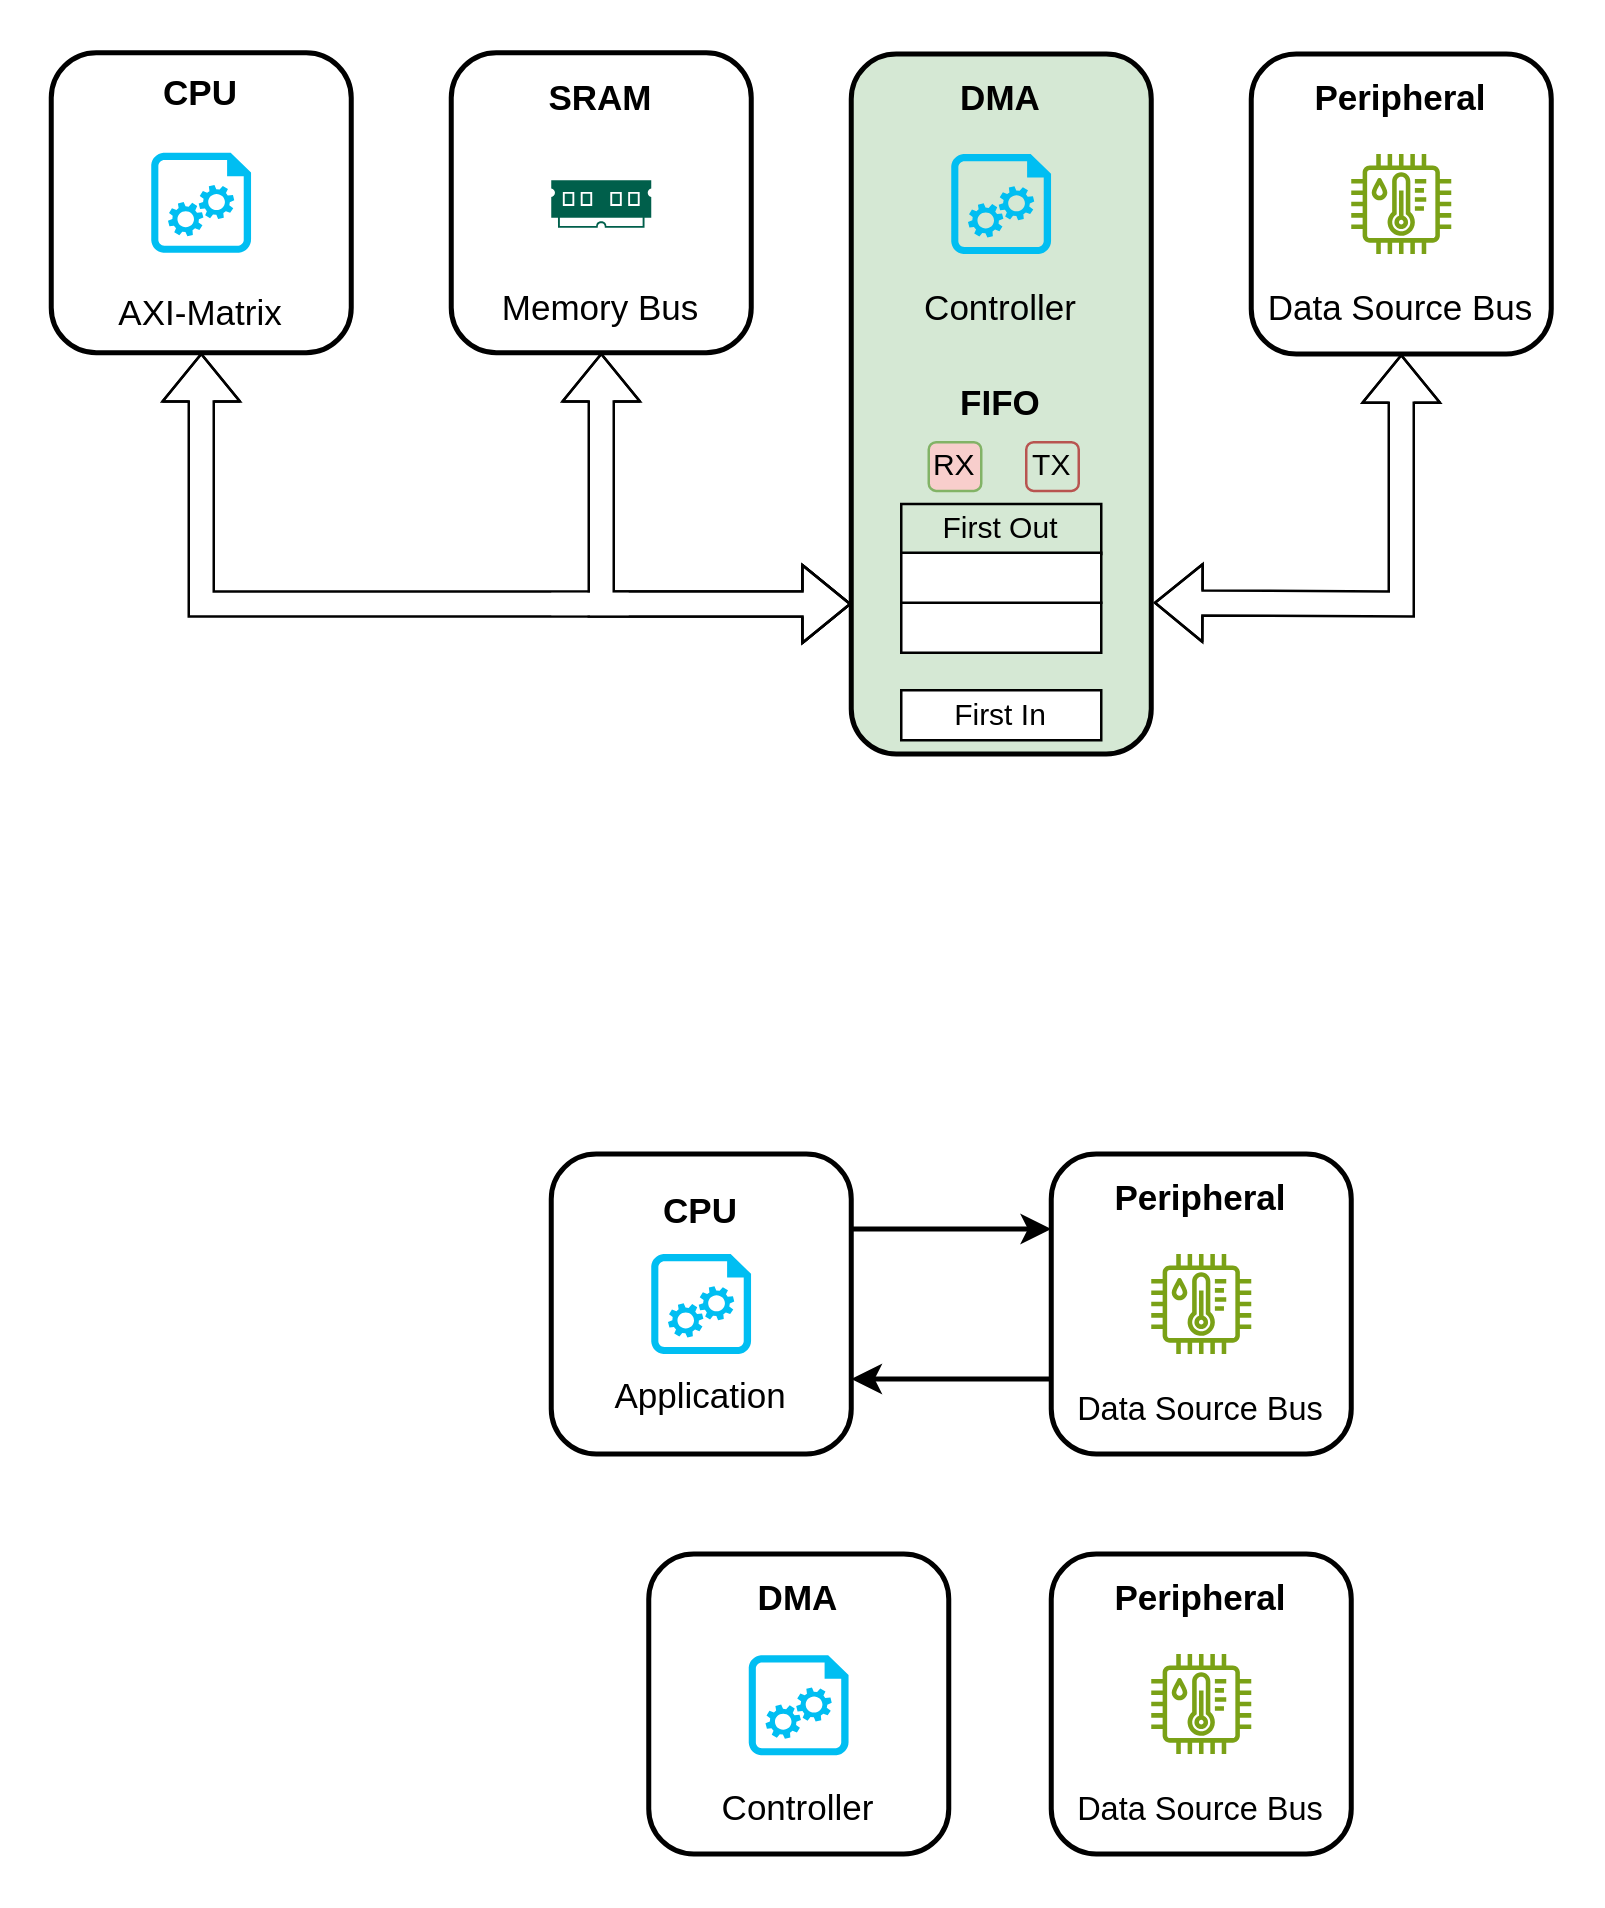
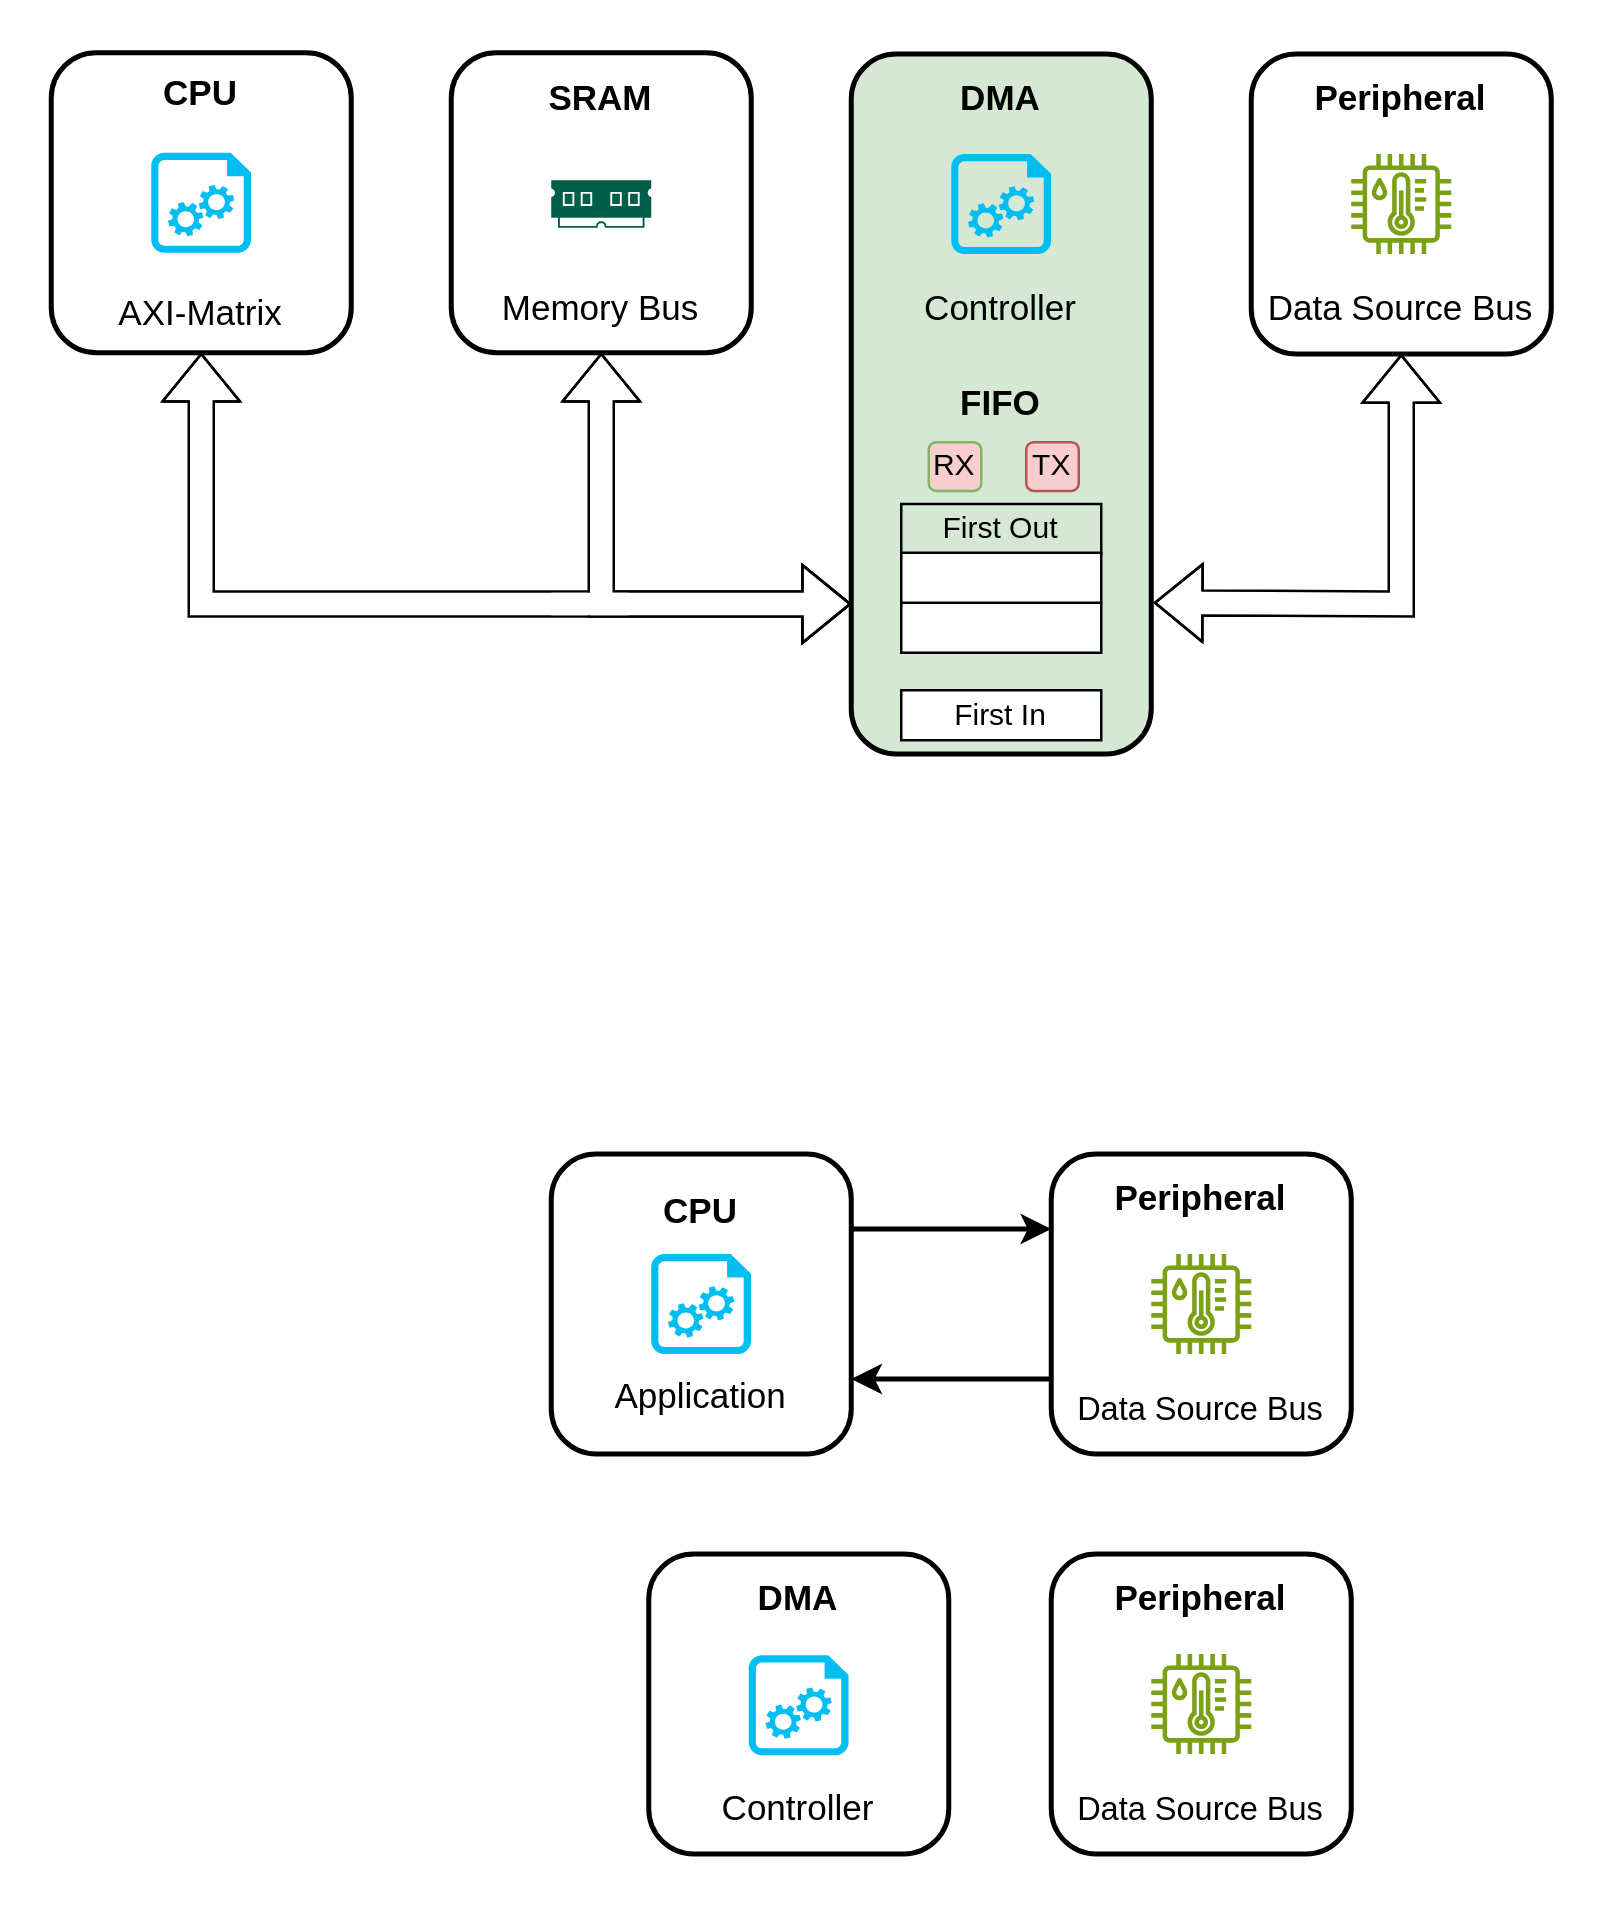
node "TX": fillcolor #d5e8d4 -> #f8cecc
